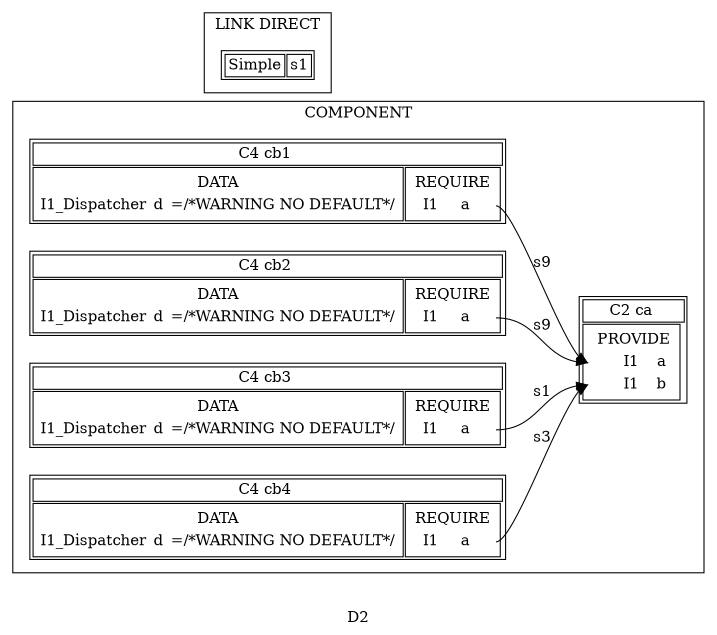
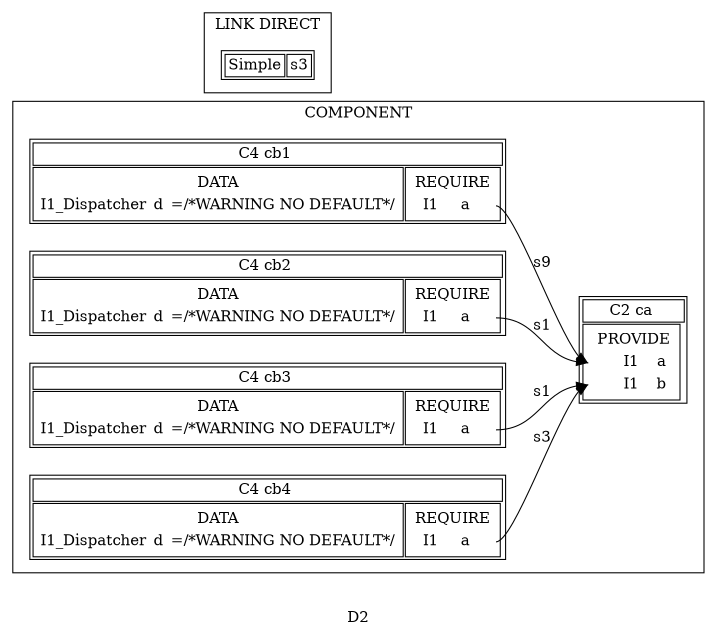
node "Simple": text "s1" -> "s3"
edge "C4 cb2" -> "C2 ca": label "s9" -> "s1"
